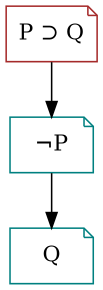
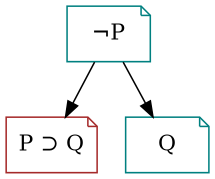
edge "P ⊃ Q" -> "¬P": reversed
